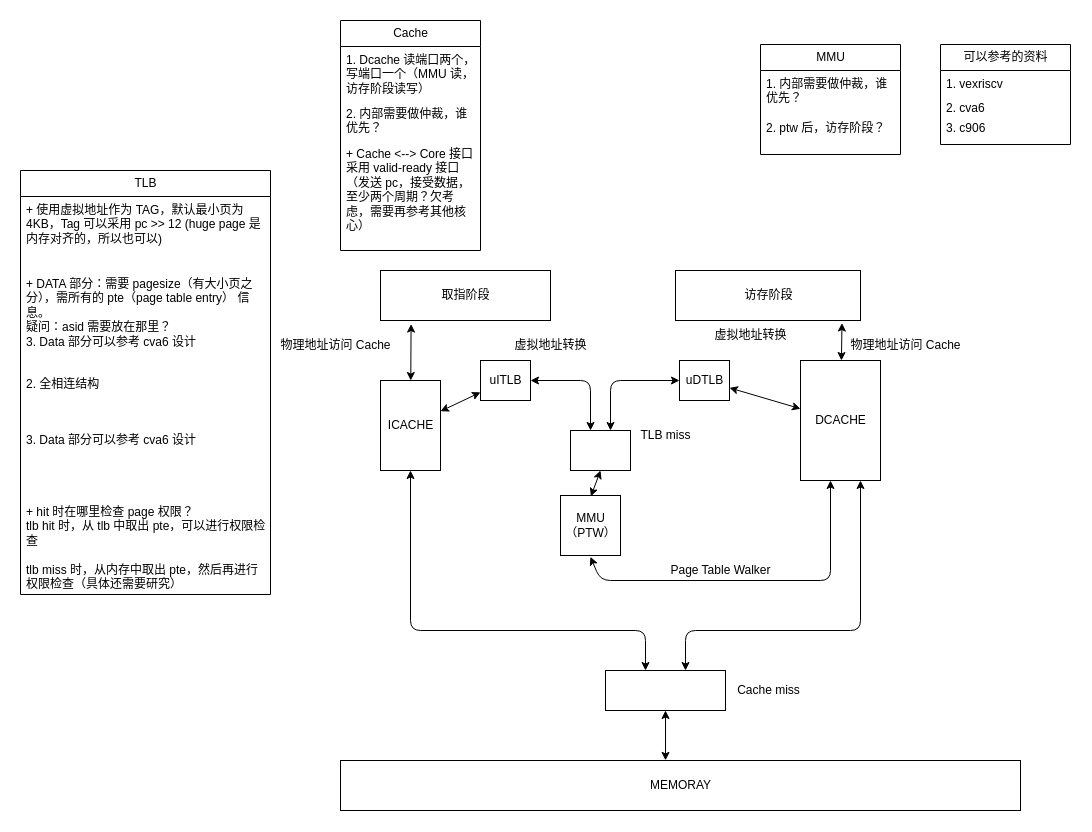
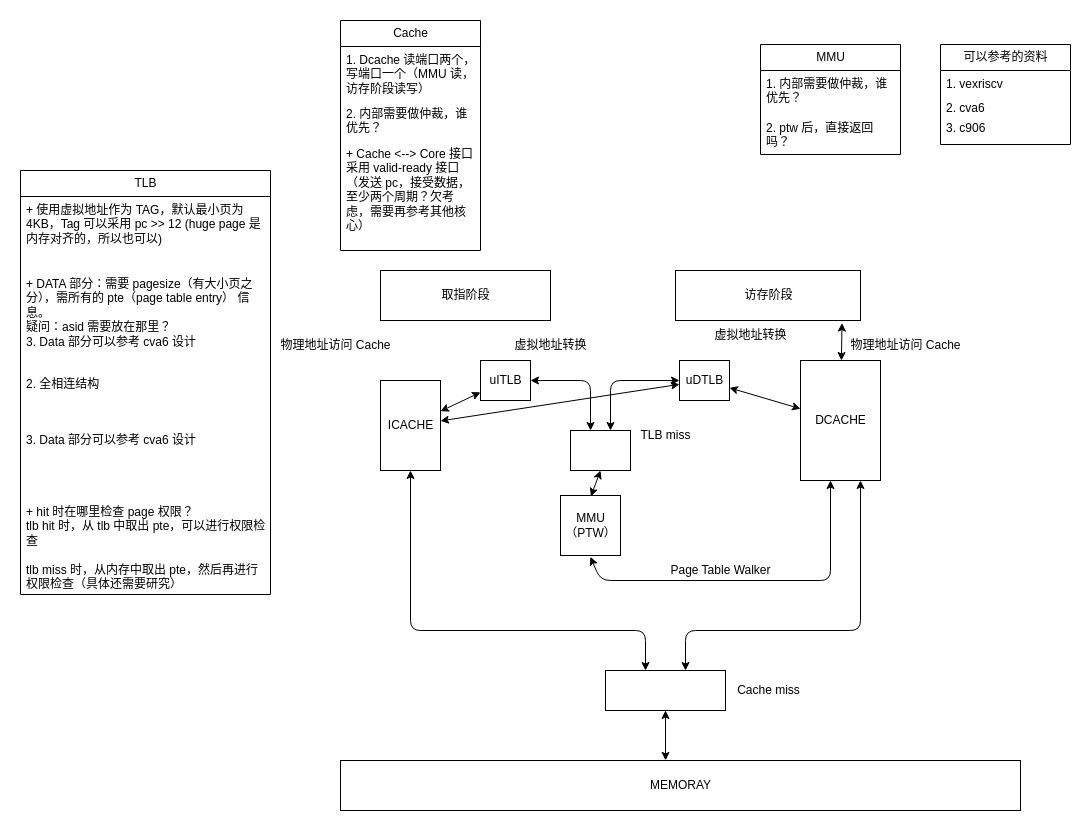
node "2. ptw 后，访存阶段？": label "2. ptw 后，访存阶段？" -> "2. ptw 后，直接返回吗？"
edge "取指阶段" -- "ICACHE": now "uDTLB" -- "ICACHE"
